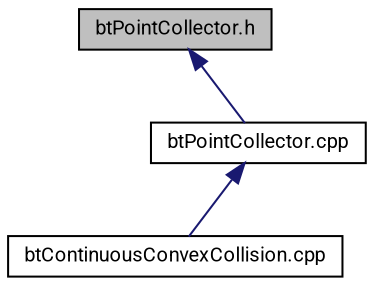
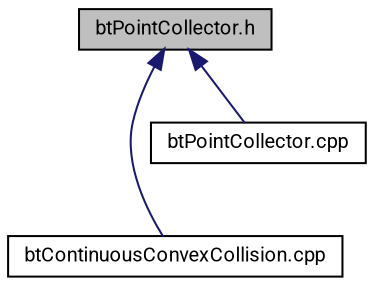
edge "btContinuousConvexCollision.cpp" -> "btPointCollector.cpp": now "btContinuousConvexCollision.cpp" -> "btPointCollector.h"
